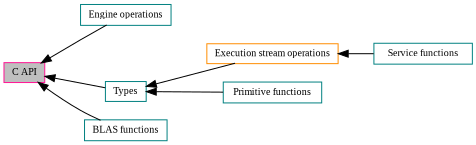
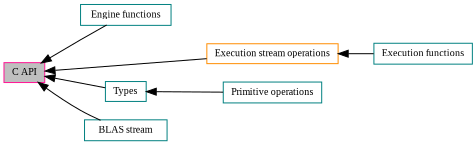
node "Engine operations": label "Engine operations" -> "Engine functions"
node "Service functions": label "Service functions" -> "Execution functions"
edge "Execution stream operations" -> "Types": now "Execution stream operations" -> "C API"
node "Primitive functions": label "Primitive functions" -> "Primitive operations"
node "BLAS functions": label "BLAS functions" -> "BLAS stream"
